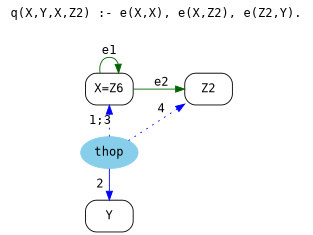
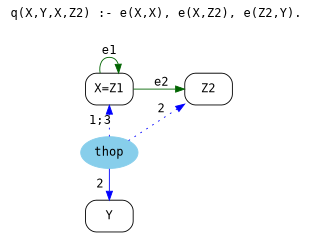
node "X=Z6": label "X=Z6" -> "X=Z1"
edge "thop" -> "Z2": label "4" -> "2"
